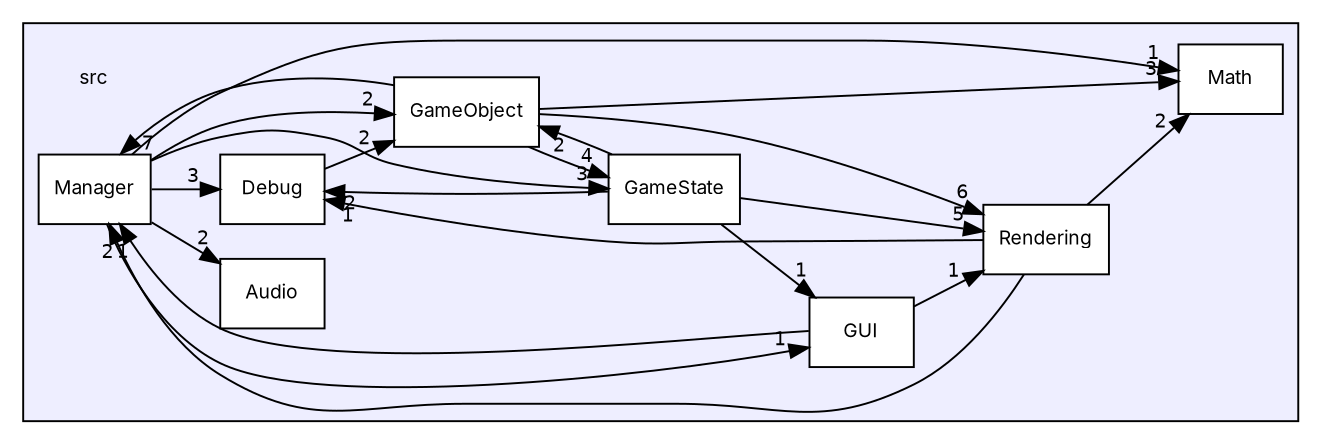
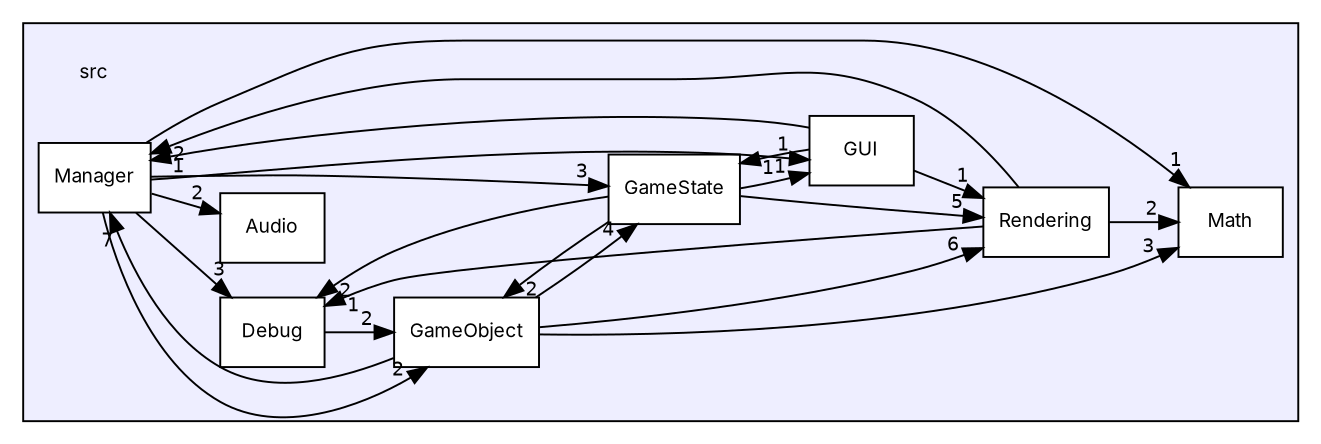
edge "GUI" -> "GameState": added
